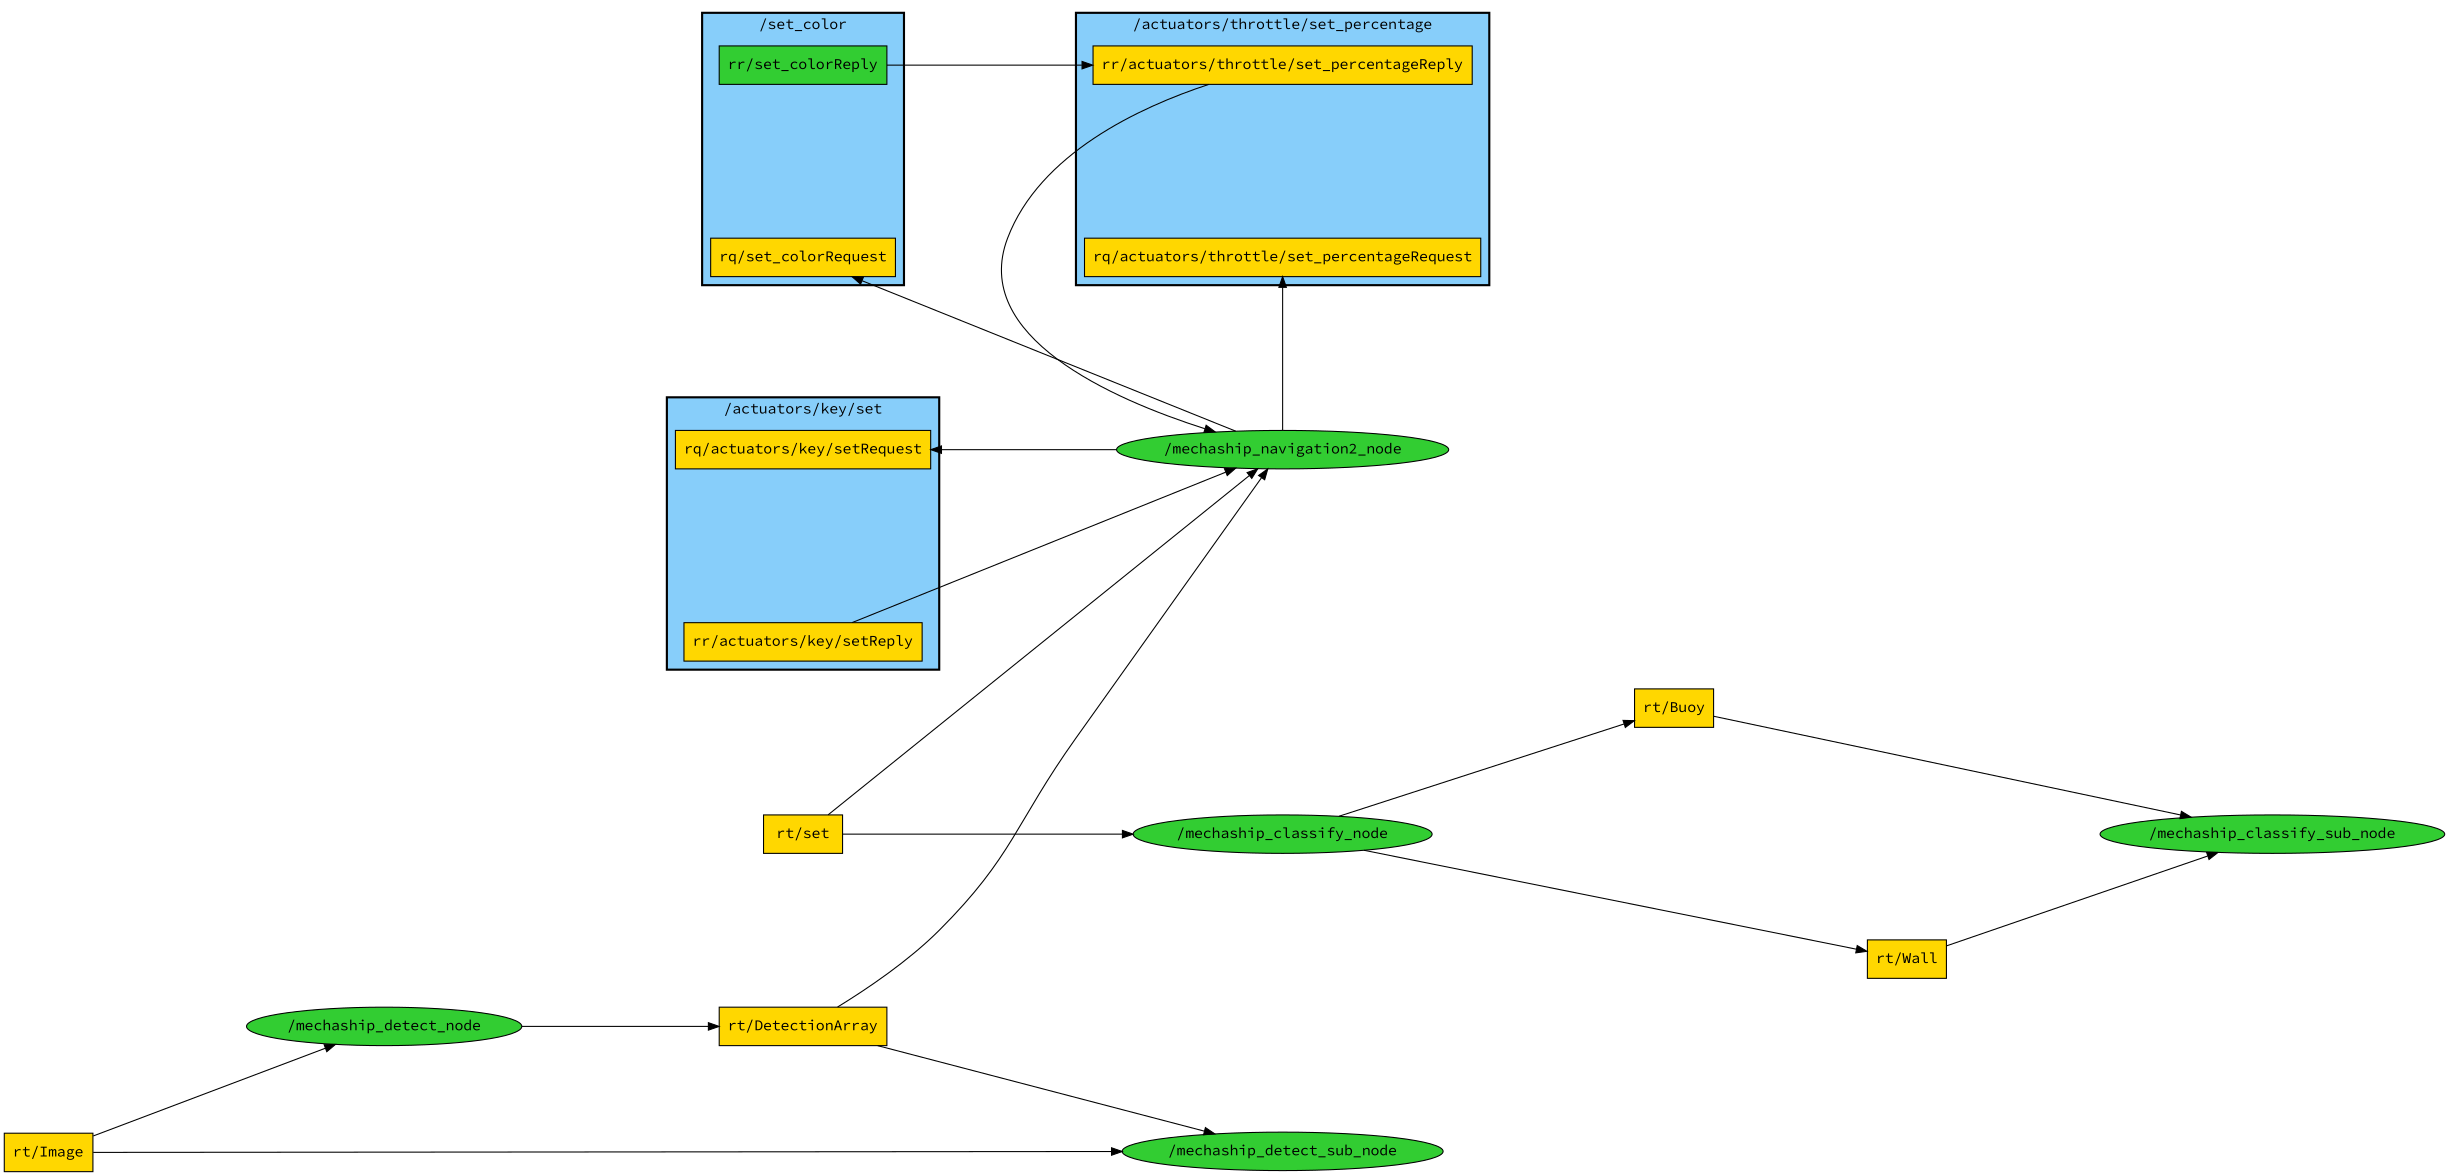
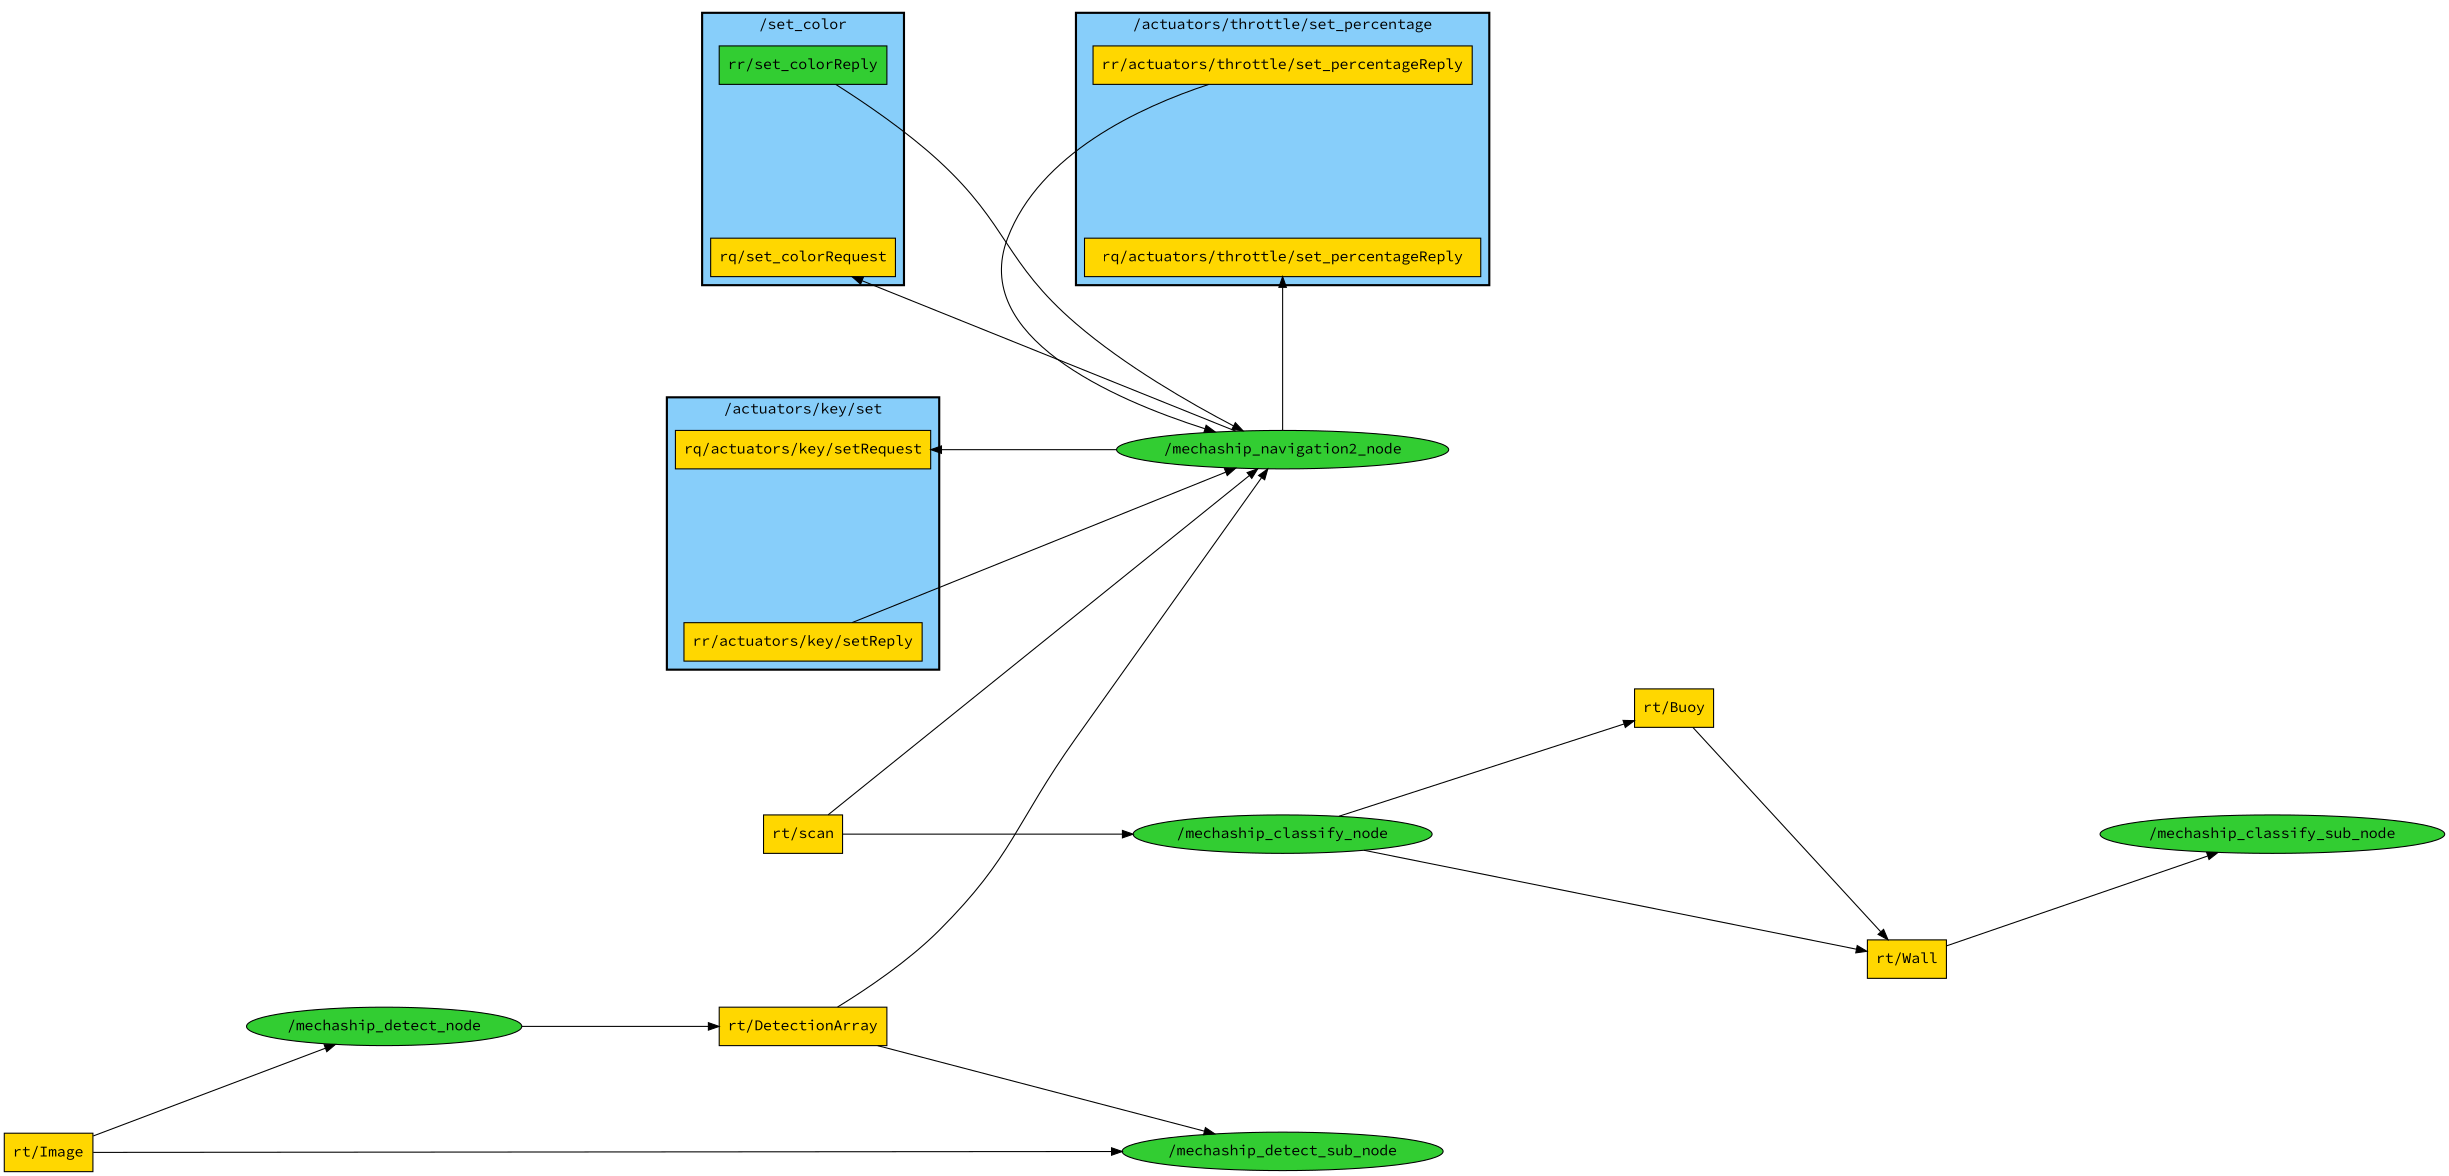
edge "rr/set_colorReply" -> "rr/actuators/throttle/set_percentageReply": now "rr/set_colorReply" -> "/mechaship_navigation2_node"
node "rq/actuators/throttle/set_percentageRequest": label "rq/actuators/throttle/set_percentageRequest" -> "rq/actuators/throttle/set_percentageReply"
edge "rt/Buoy" -> "/mechaship_classify_sub_node": now "rt/Buoy" -> "rt/Wall"
node "rt/set": label "rt/set" -> "rt/scan"
